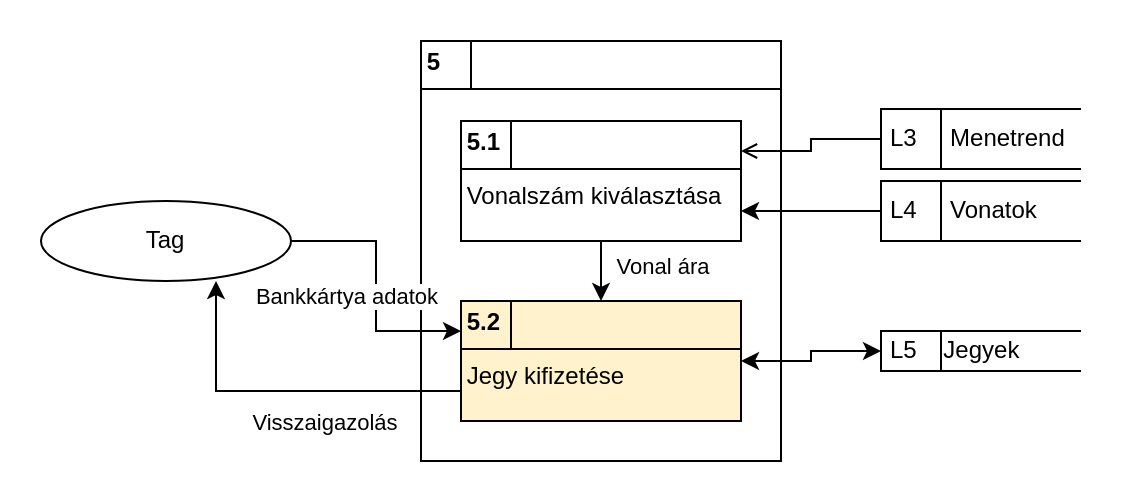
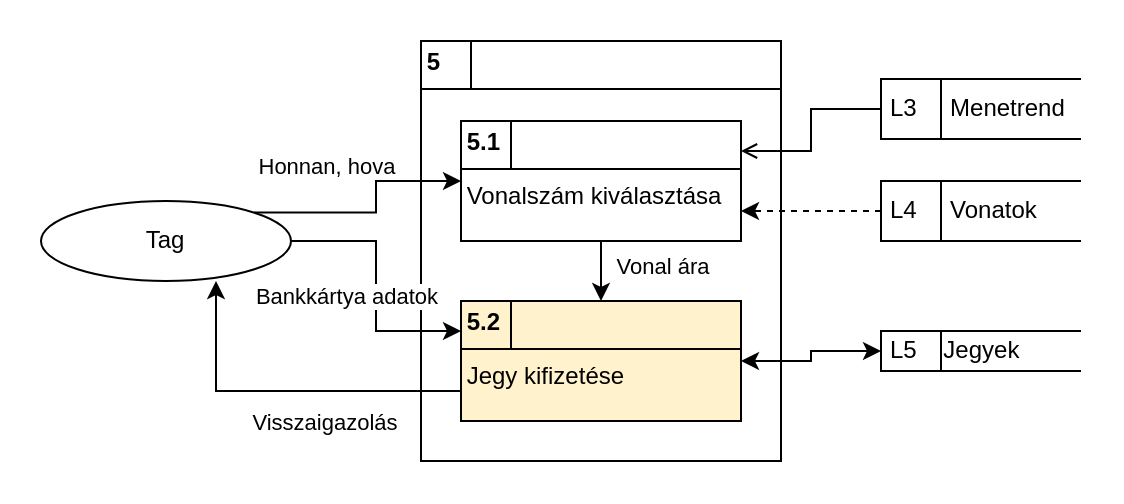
node "L3 Menetrend": moved (981, 139) -> (981, 109)
edge "L4 Vonatok" -> "5.1 Vonalszám kiválasztása": style solid -> dashed
edge "Tag" -> "5.1 Vonalszám kiválasztása": added, label "Honnan, hova"
